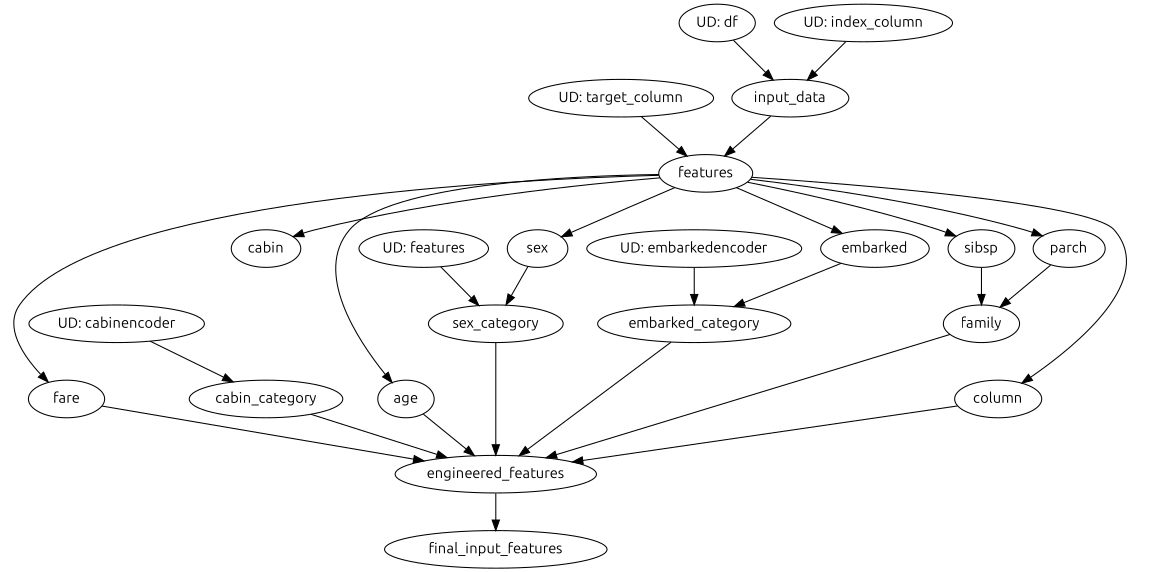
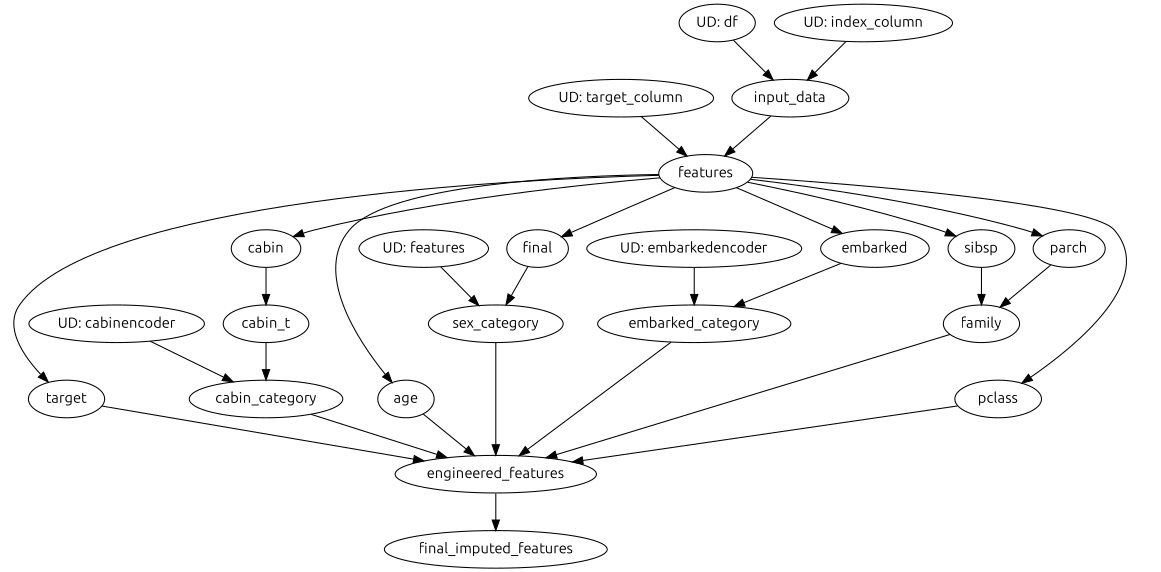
node "sex": label "sex" -> "final"
node "cabin_t": added
node "fare": label "fare" -> "target"
node "column": label "column" -> "pclass"
node "final_input_features": label "final_input_features" -> "final_imputed_features"
